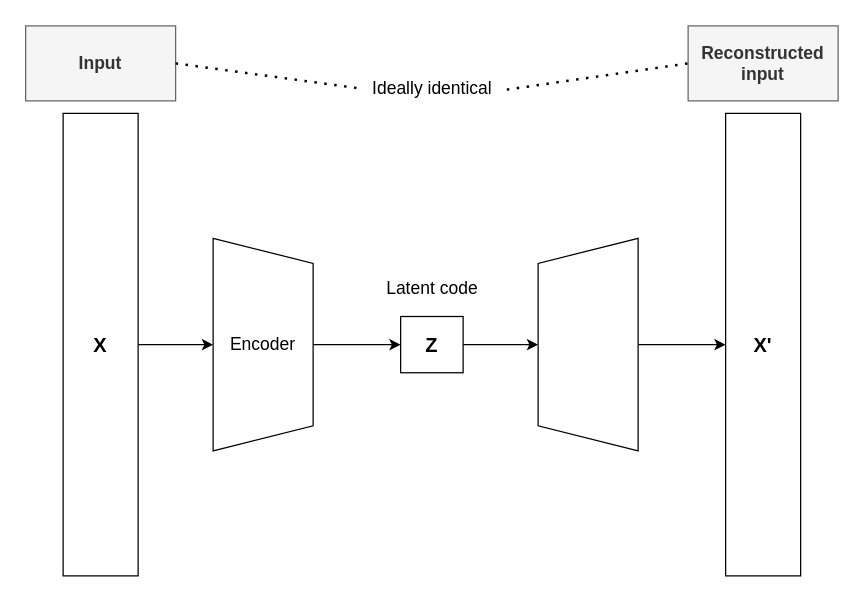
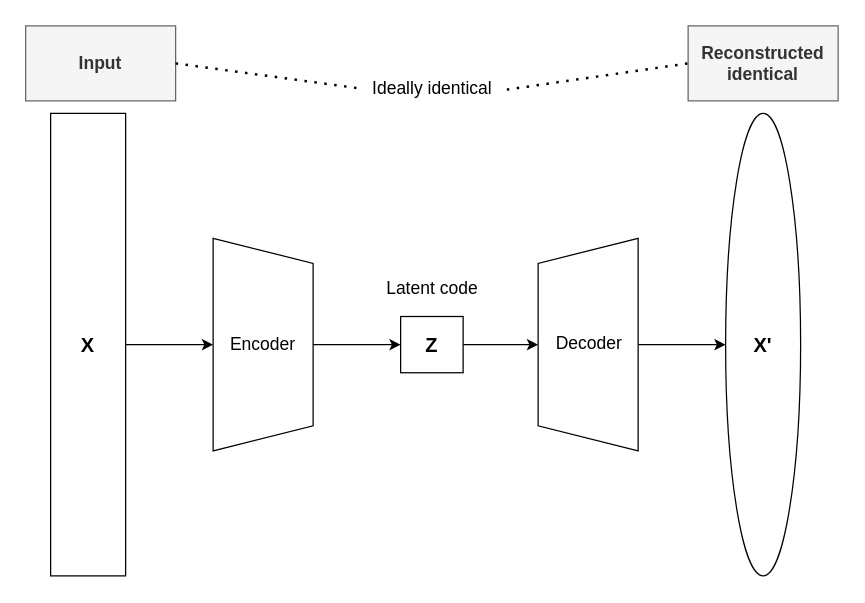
node "Reconstructed input": label "Reconstructed input" -> "Reconstructed identical"
node "X": moved (101, 344) -> (88, 344)
node "X'": shape rectangle -> ellipse
node "Decoder": added
